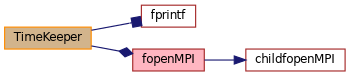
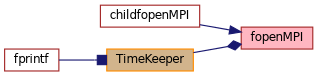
edge "TimeKeeper" -> "fprintf": reversed
edge "fopenMPI" -> "childfopenMPI": reversed
